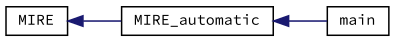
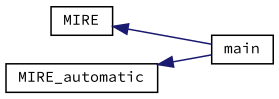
edge "MIRE_automatic" -> "MIRE": now "main" -> "MIRE"
